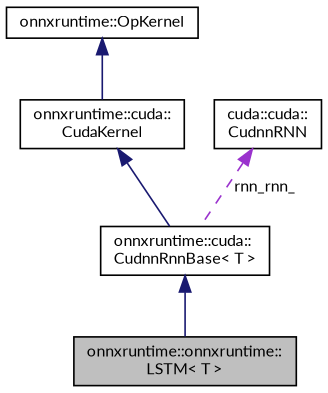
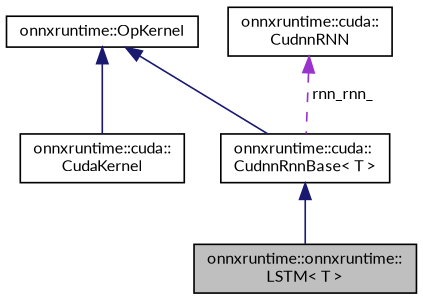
node "cuda::cuda:: CudnnRNN": label "cuda::cuda:: CudnnRNN" -> "onnxruntime::cuda:: CudnnRNN"
edge "onnxruntime::cuda:: CudnnRnnBase< T >" -> "onnxruntime::cuda:: CudaKernel": now "onnxruntime::cuda:: CudnnRnnBase< T >" -> "onnxruntime::OpKernel"
